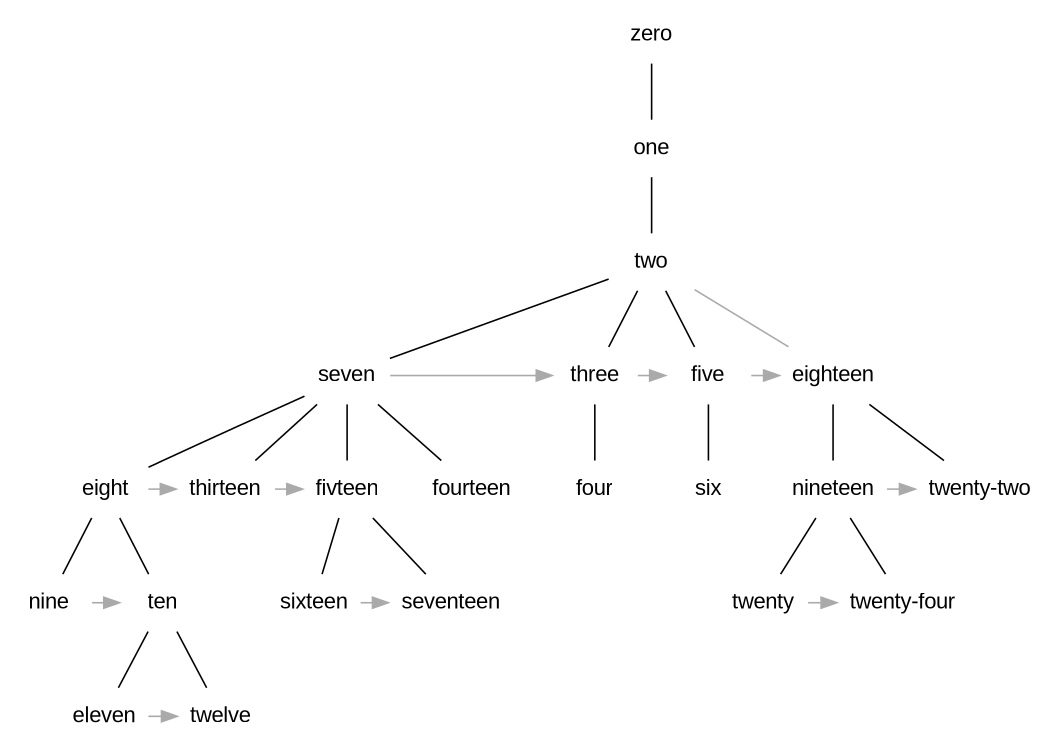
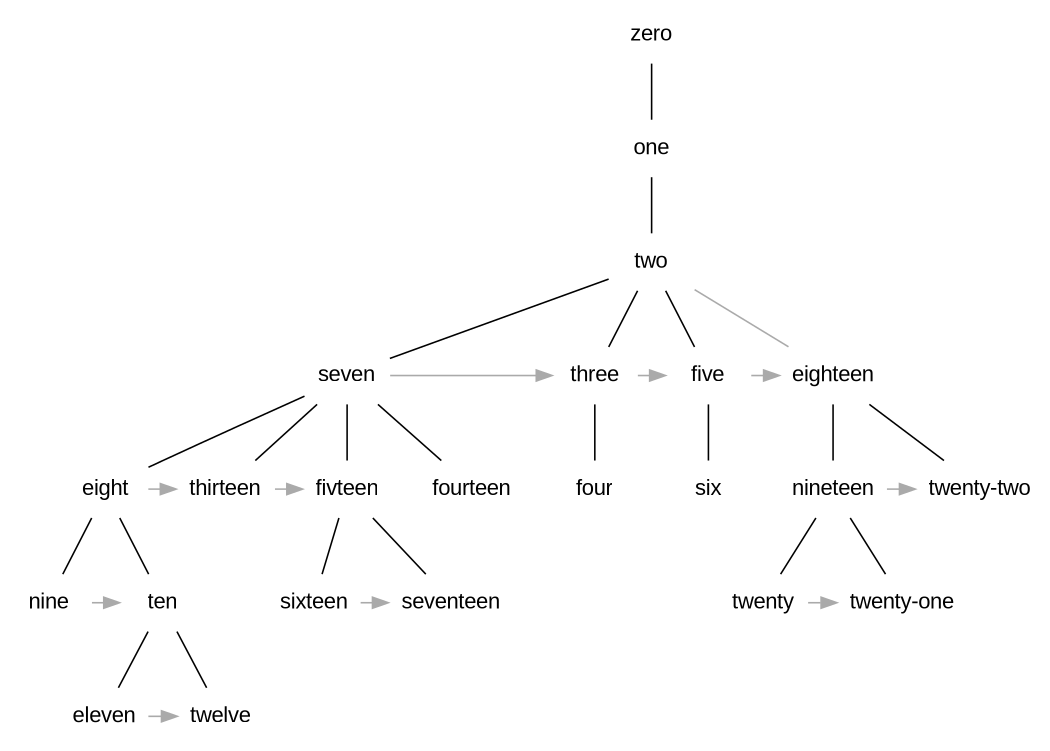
node "twenty-four": label "twenty-four" -> "twenty-one"
